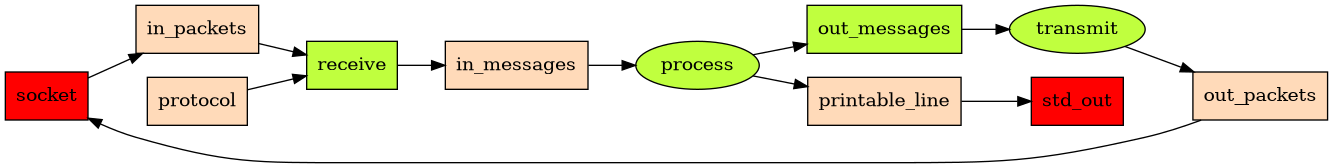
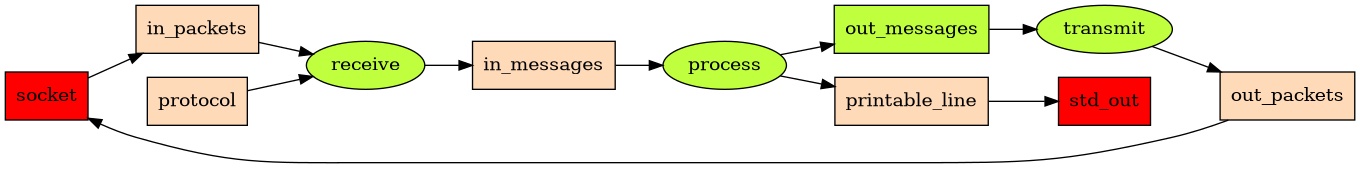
node "receive": shape box -> ellipse
